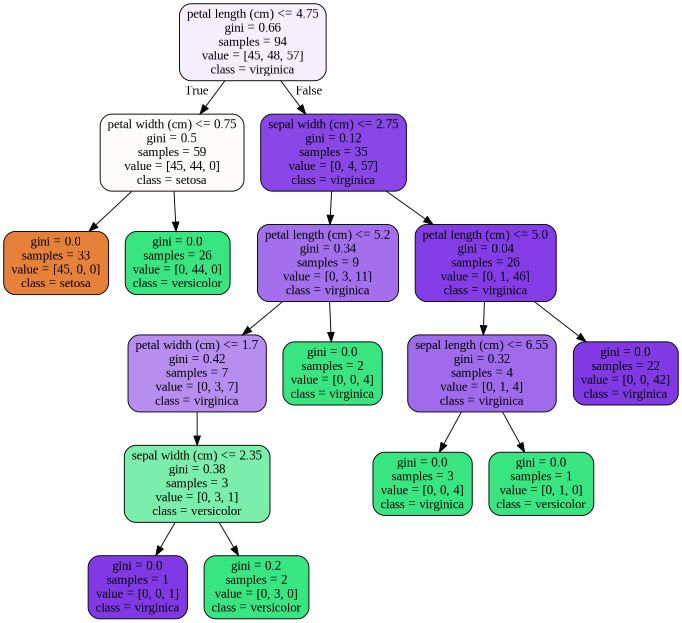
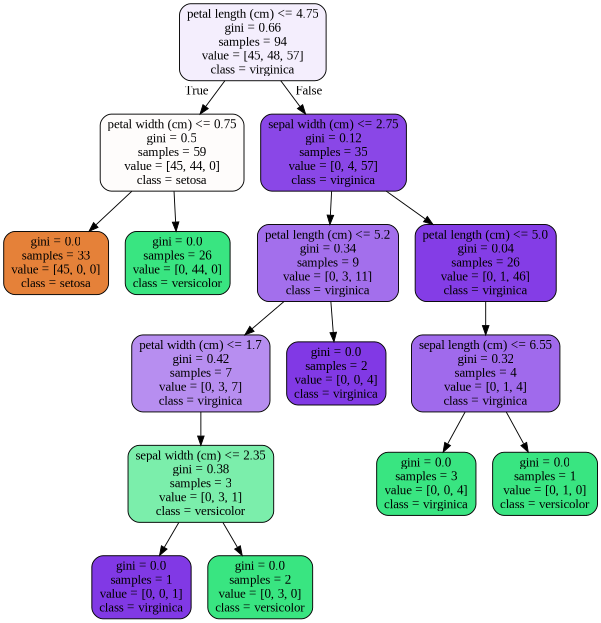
node "gini = 0.0 samples = 2 value = [0, 0, 4] class = virginica": fillcolor #39e581 -> #8139e5
node "gini = 0.0 samples = 22 value = [0, 0, 42] class = virginica": removed
node "gini = 0.2 samples = 2 value = [0, 3, 0] class = versicolor": label "gini = 0.2 samples = 2 value = [0, 3, 0] class = versicolor" -> "gini = 0.0 samples = 2 value = [0, 3, 0] class = versicolor"
